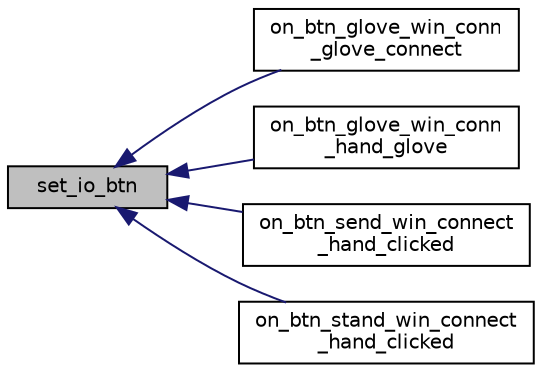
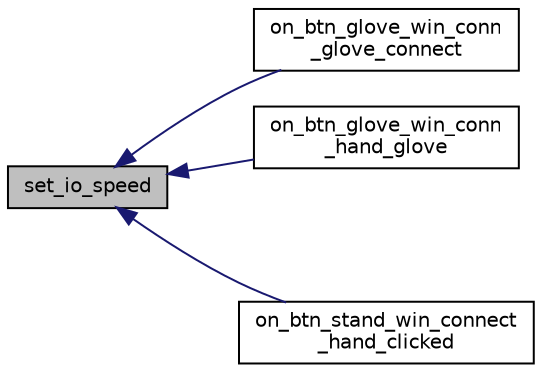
node "set_io_btn": label "set_io_btn" -> "set_io_speed"
node "on_btn_send_win_connect _hand_clicked": removed
